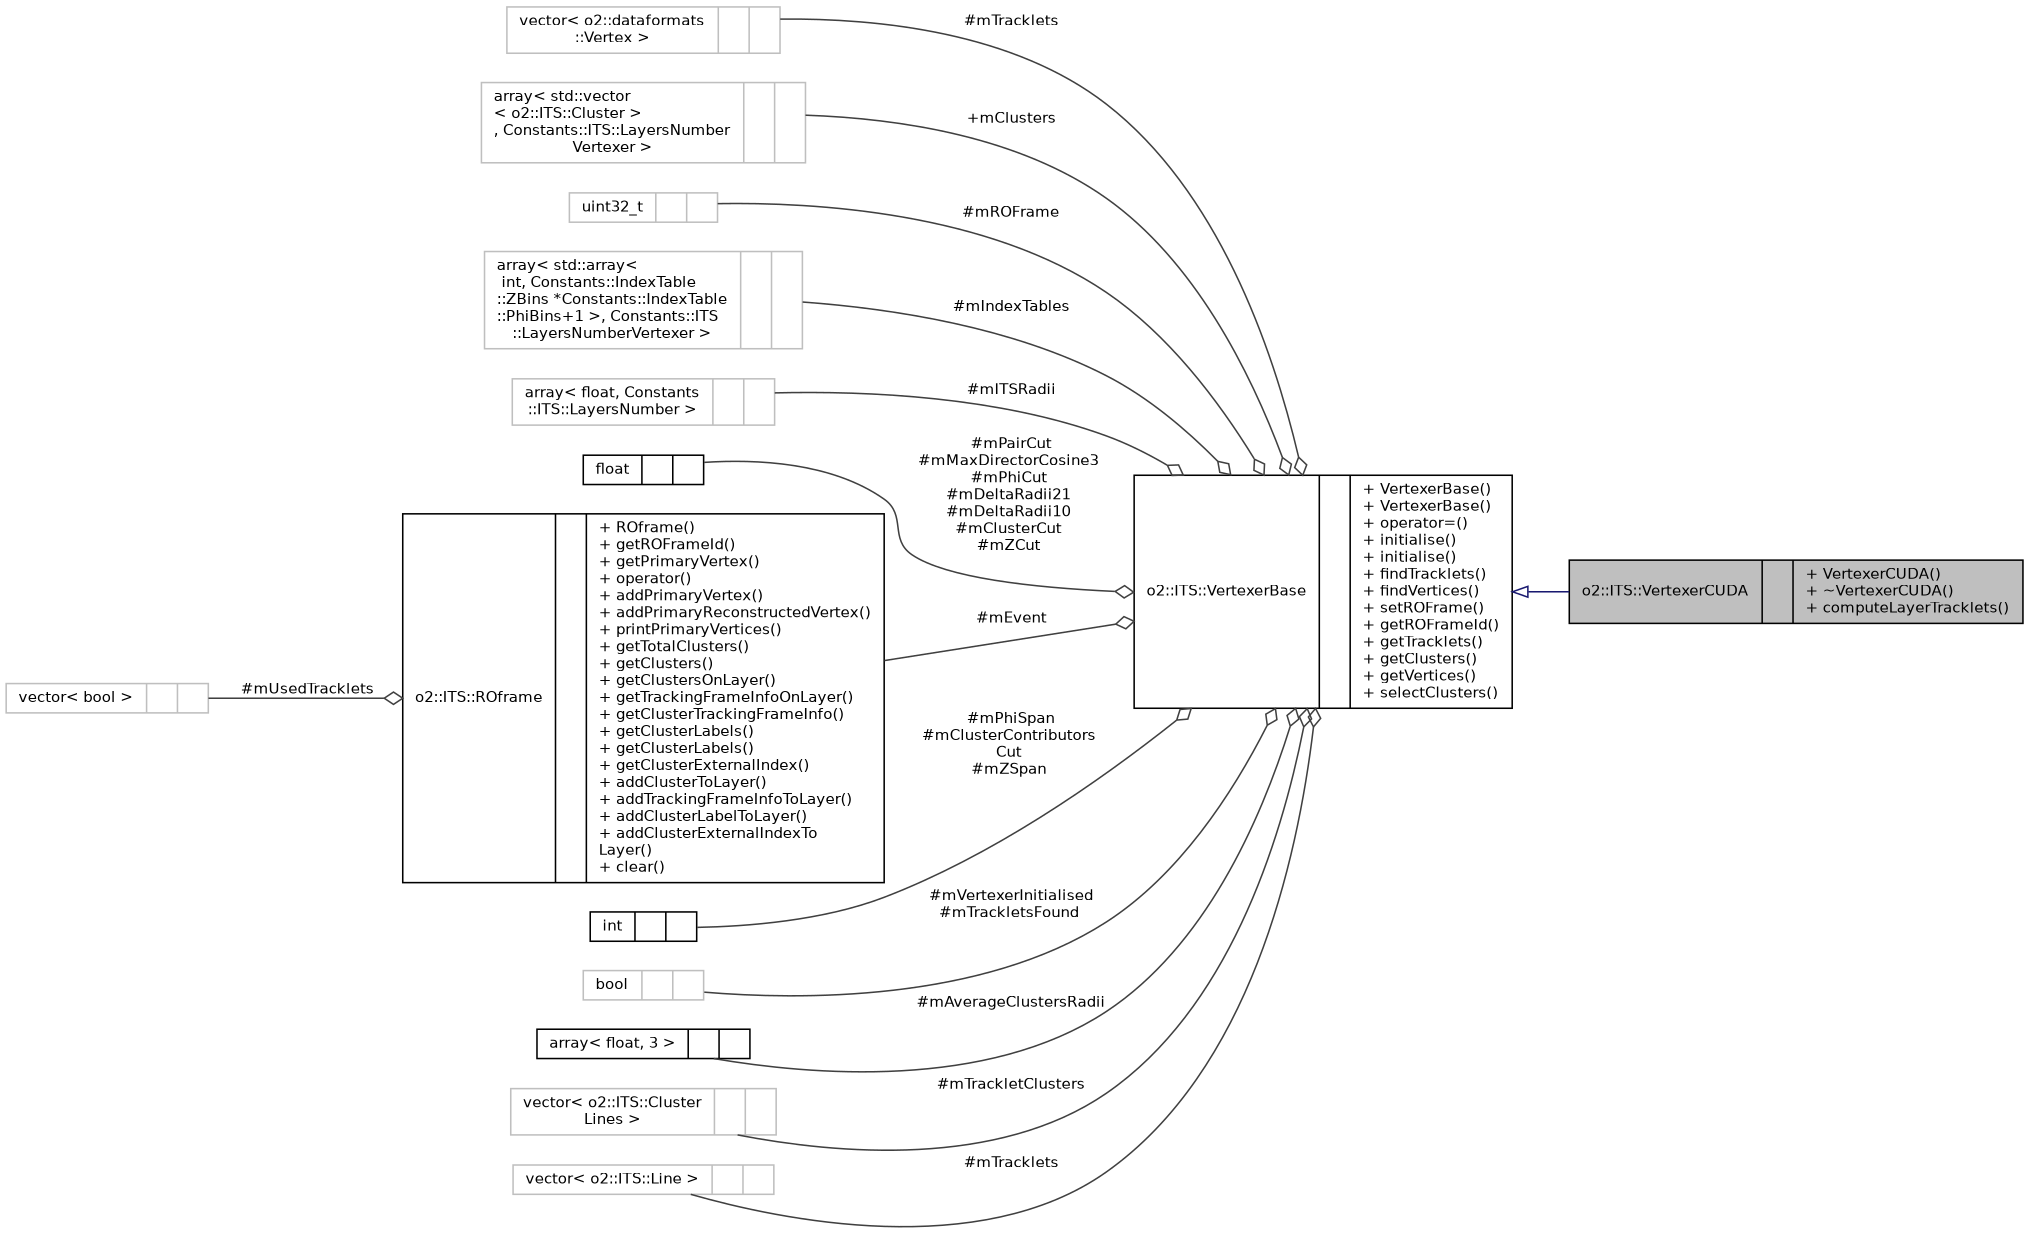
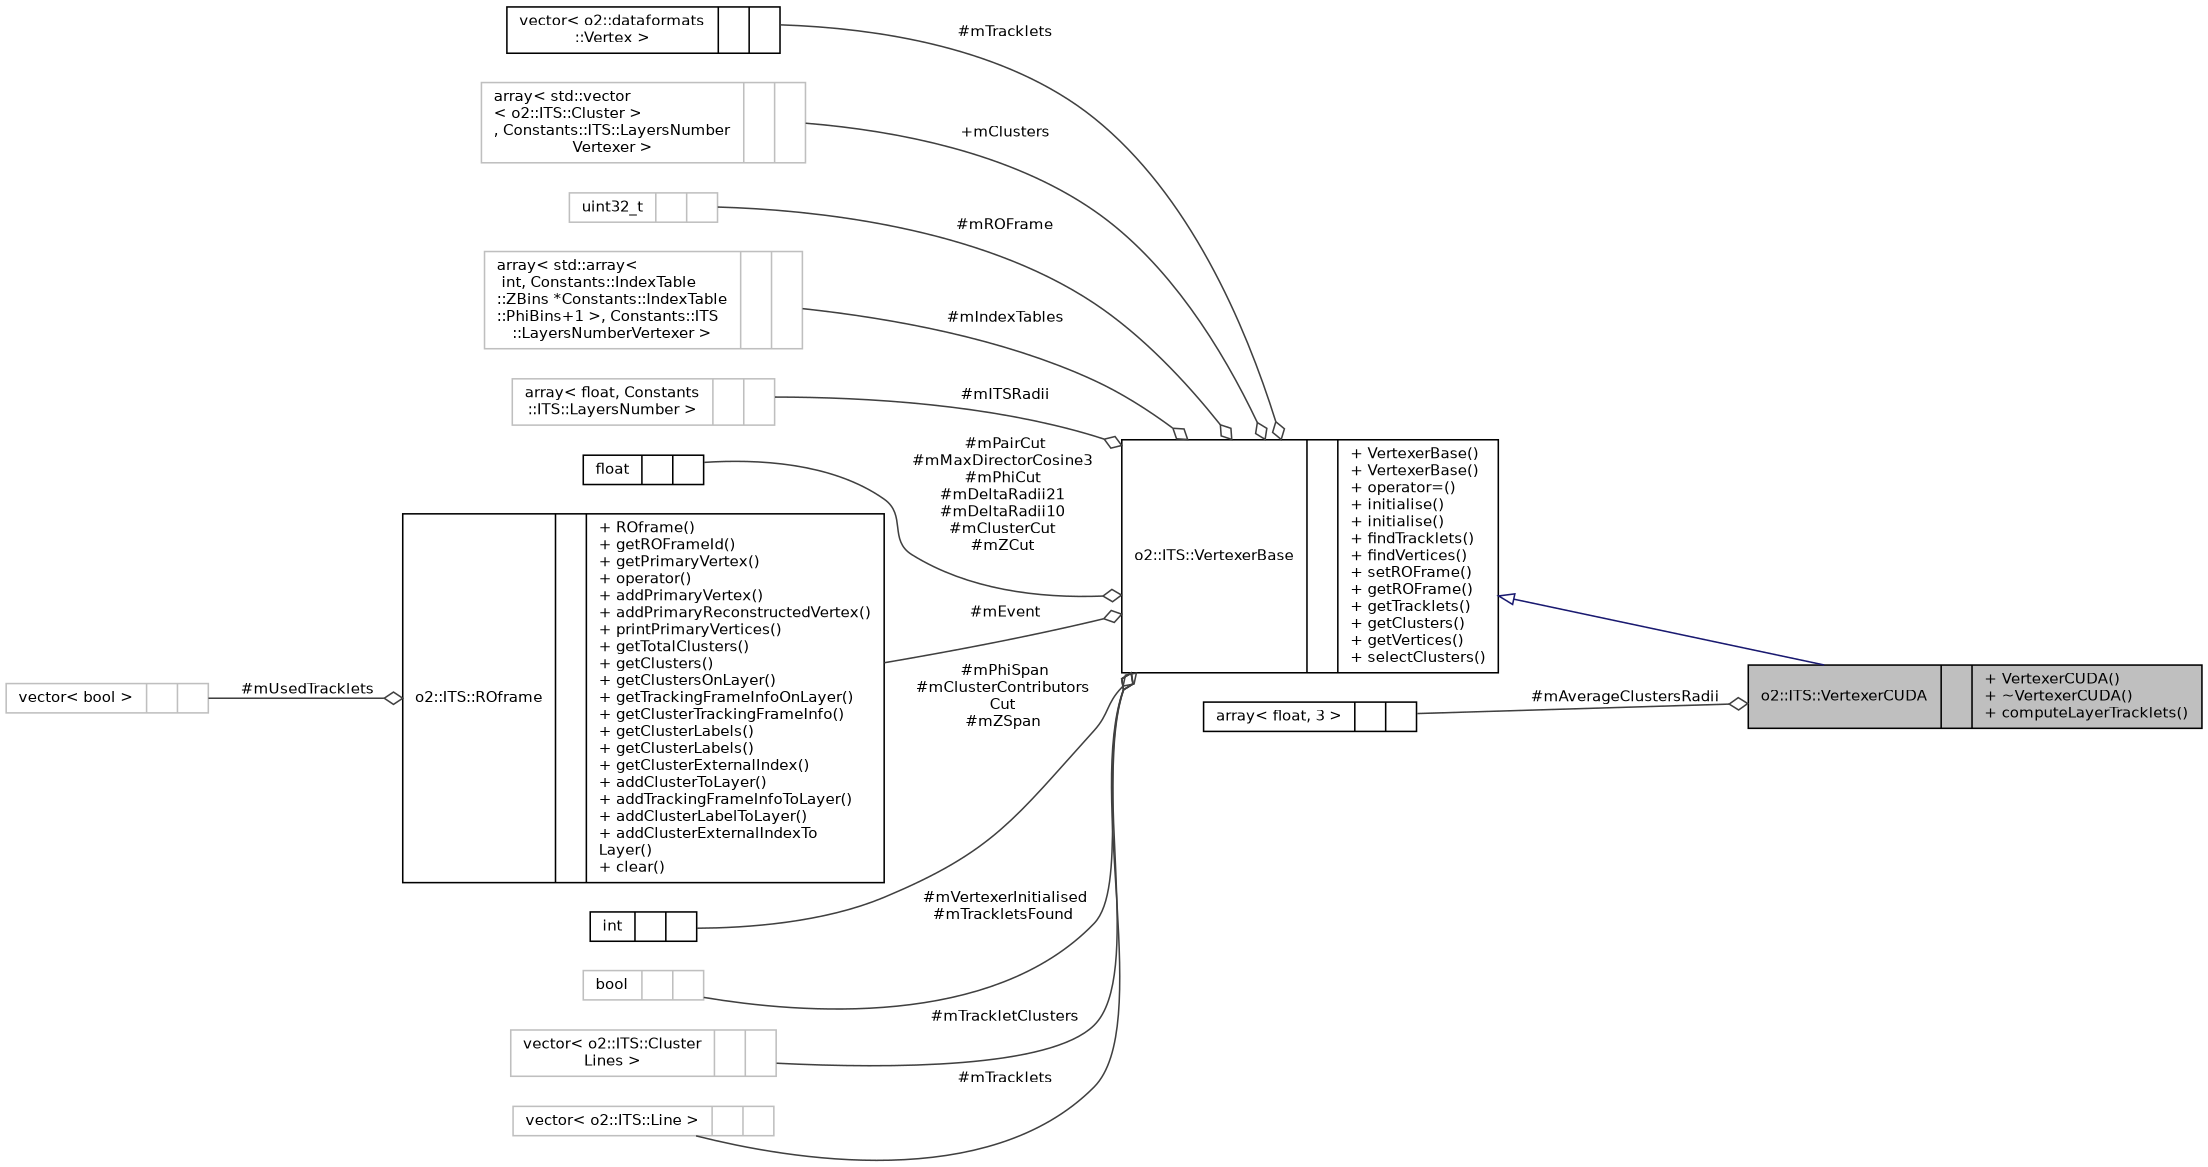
node "vector< o2::dataformats": color grey75 -> black
node "o2::ITS::VertexerBase": text "+ getROFrameId()" -> "+ getROFrame()"
edge "array< float, 3 >" -> "o2::ITS::VertexerBase": now "array< float, 3 >" -> "o2::ITS::VertexerCUDA"
